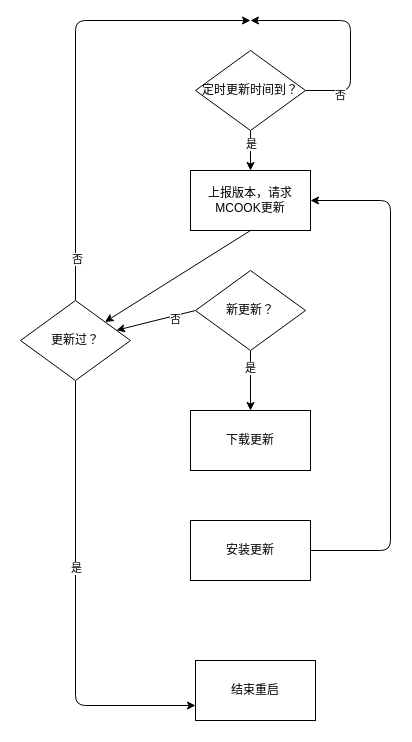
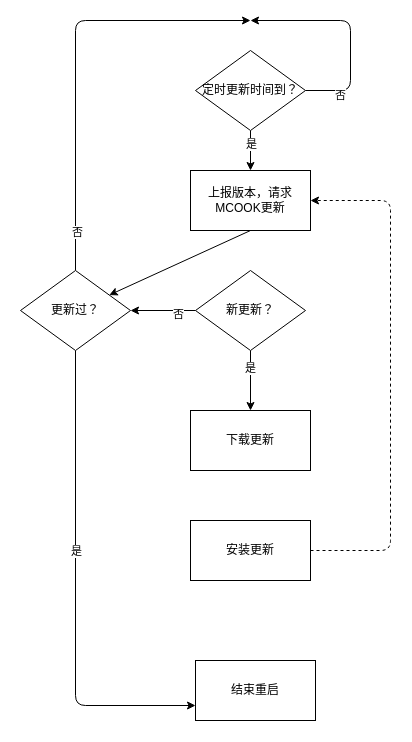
node "更新过？": moved (76, 341) -> (76, 311)
edge "安装更新" -> "上报版本，请求MCOOK更新": style solid -> dashed
